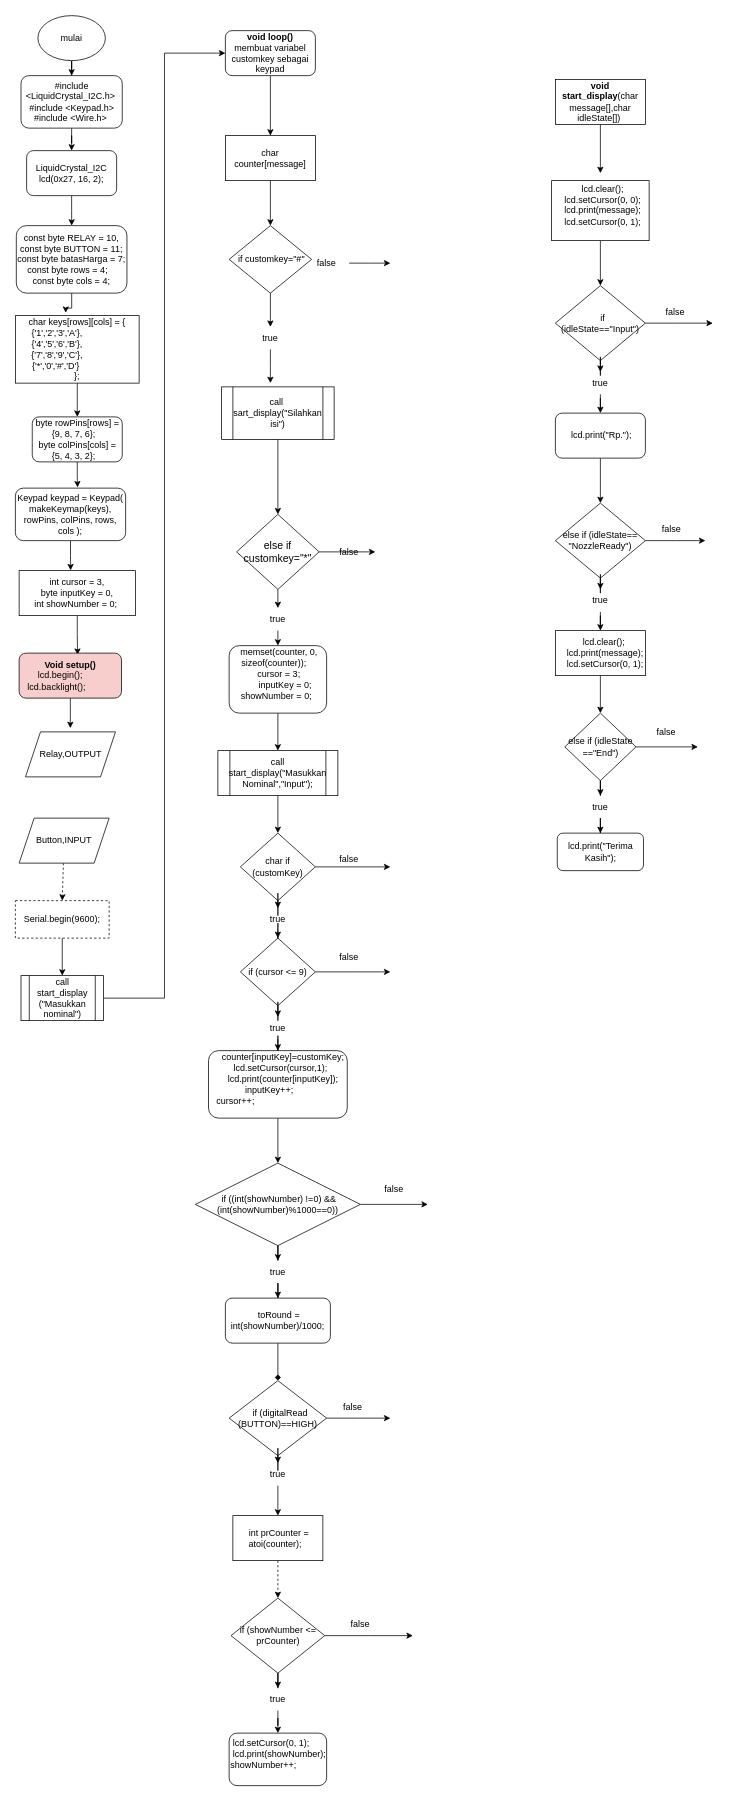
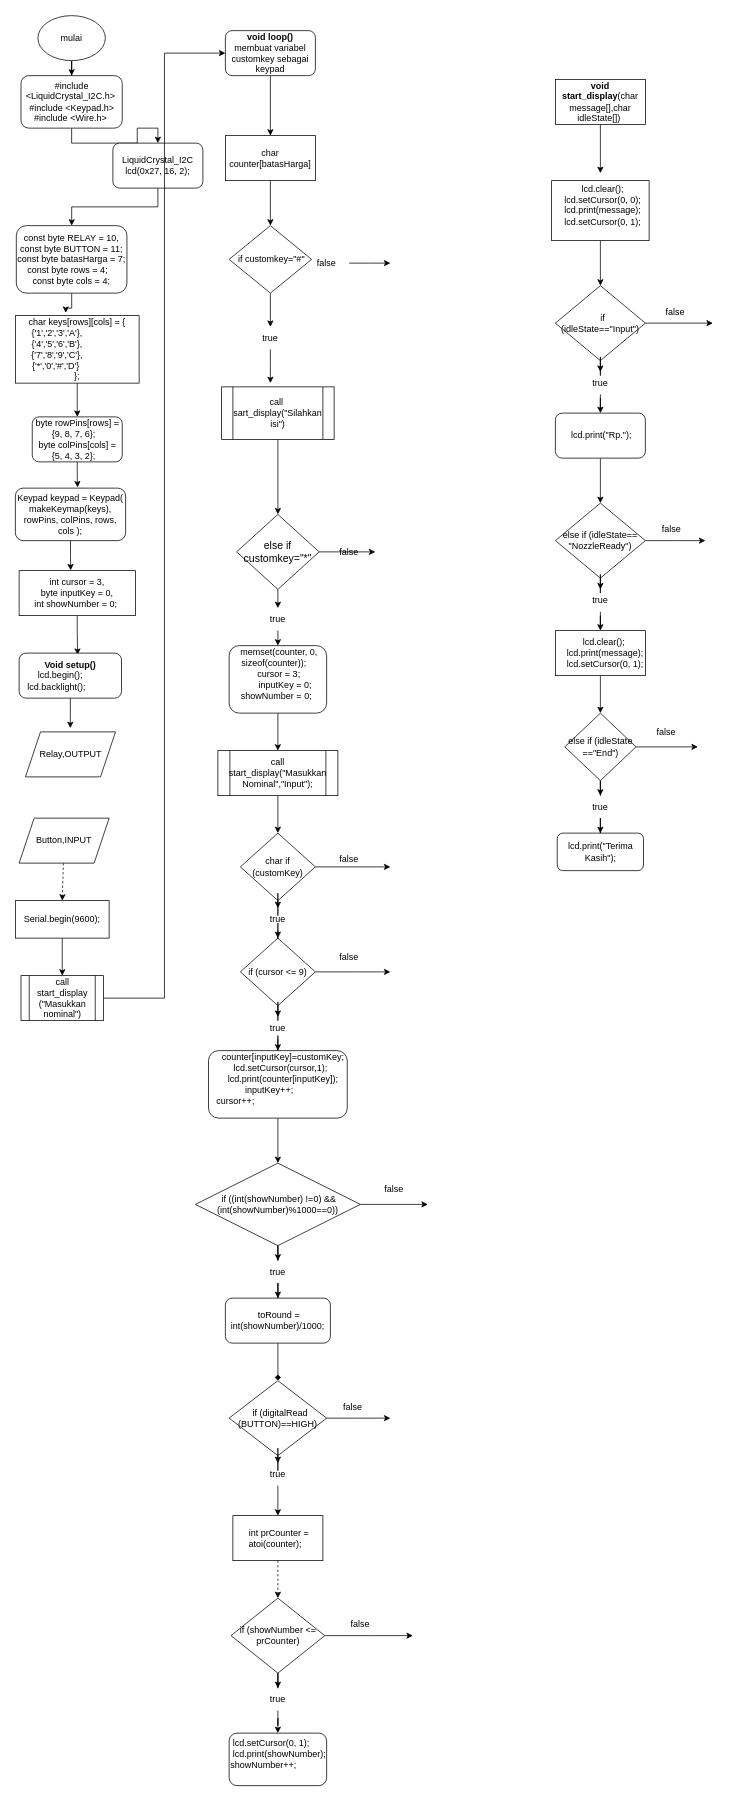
node "char counter[message]": label "char counter[message]" -> "char counter[batasHarga]"
node "LiquidCrystal_I2C lcd(0x27, 16, 2);": moved (72, 173) -> (158, 165)
node "Void setup() lcd.begin(); lcd.backlight();": fillcolor #f8cecc -> #ffffff
node "Serial.begin(9600);": style dashed -> solid
